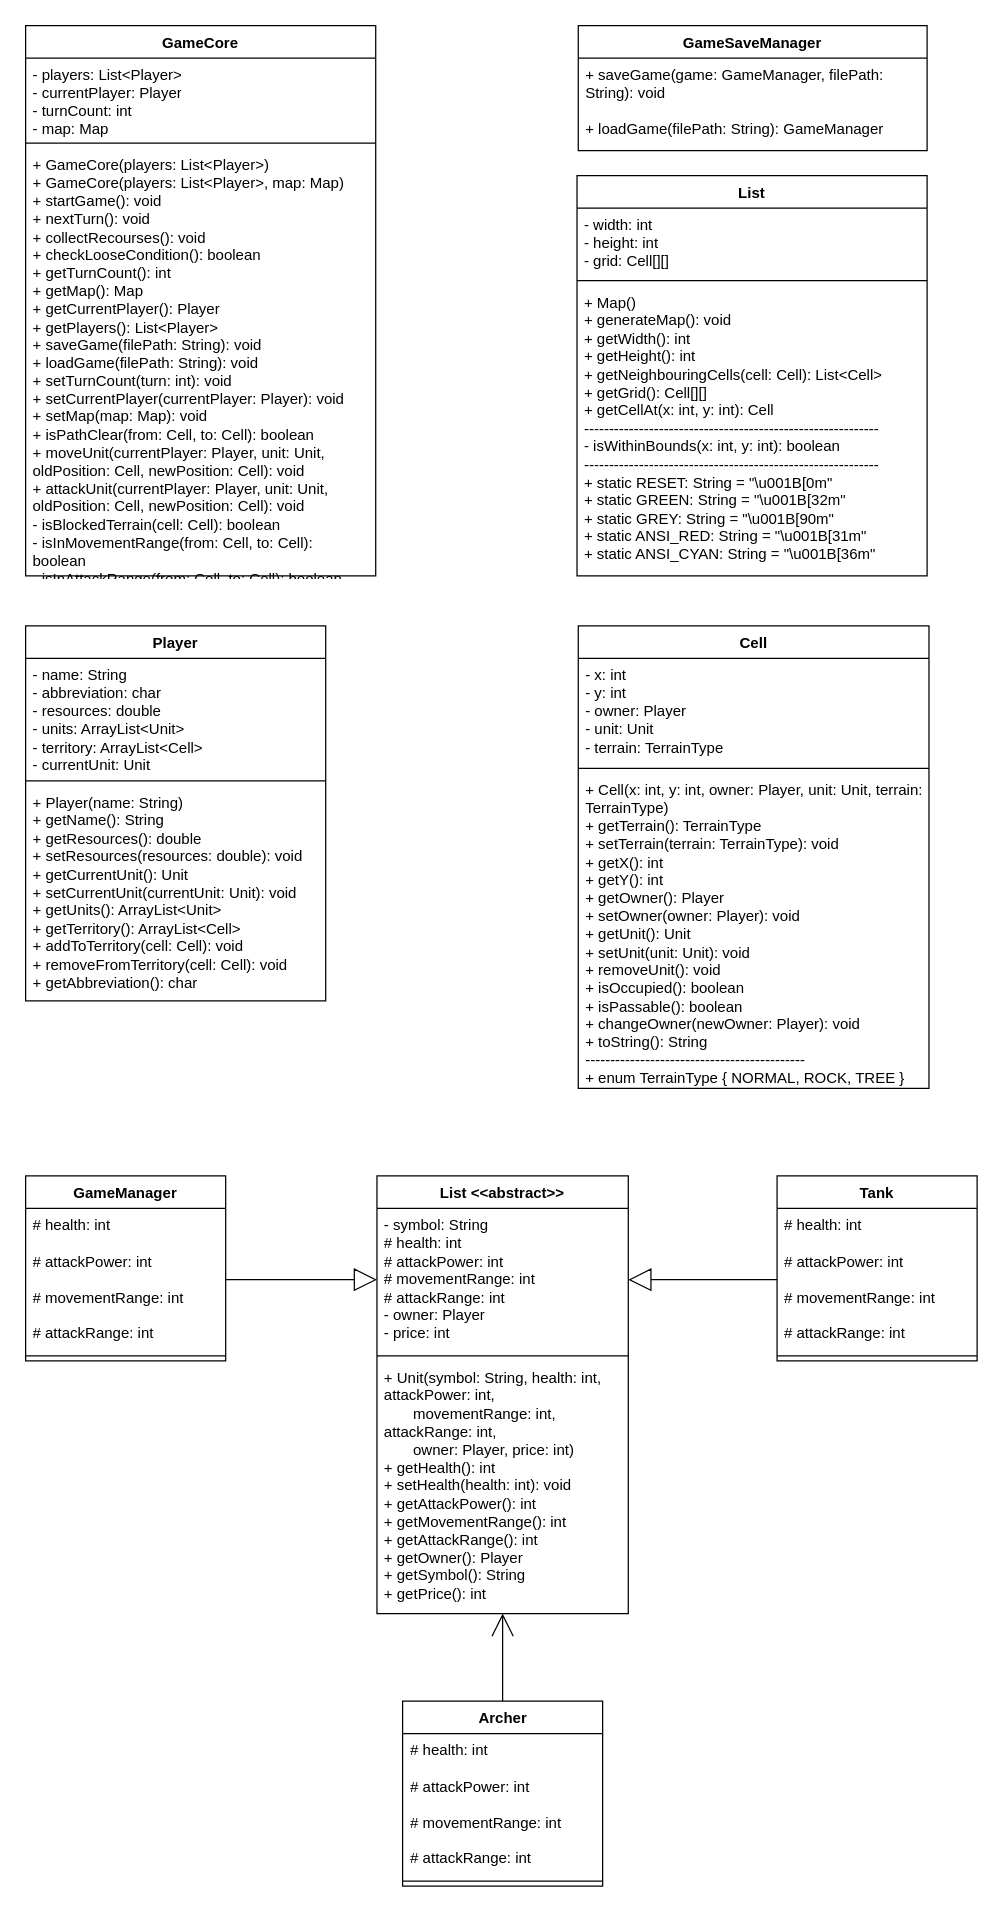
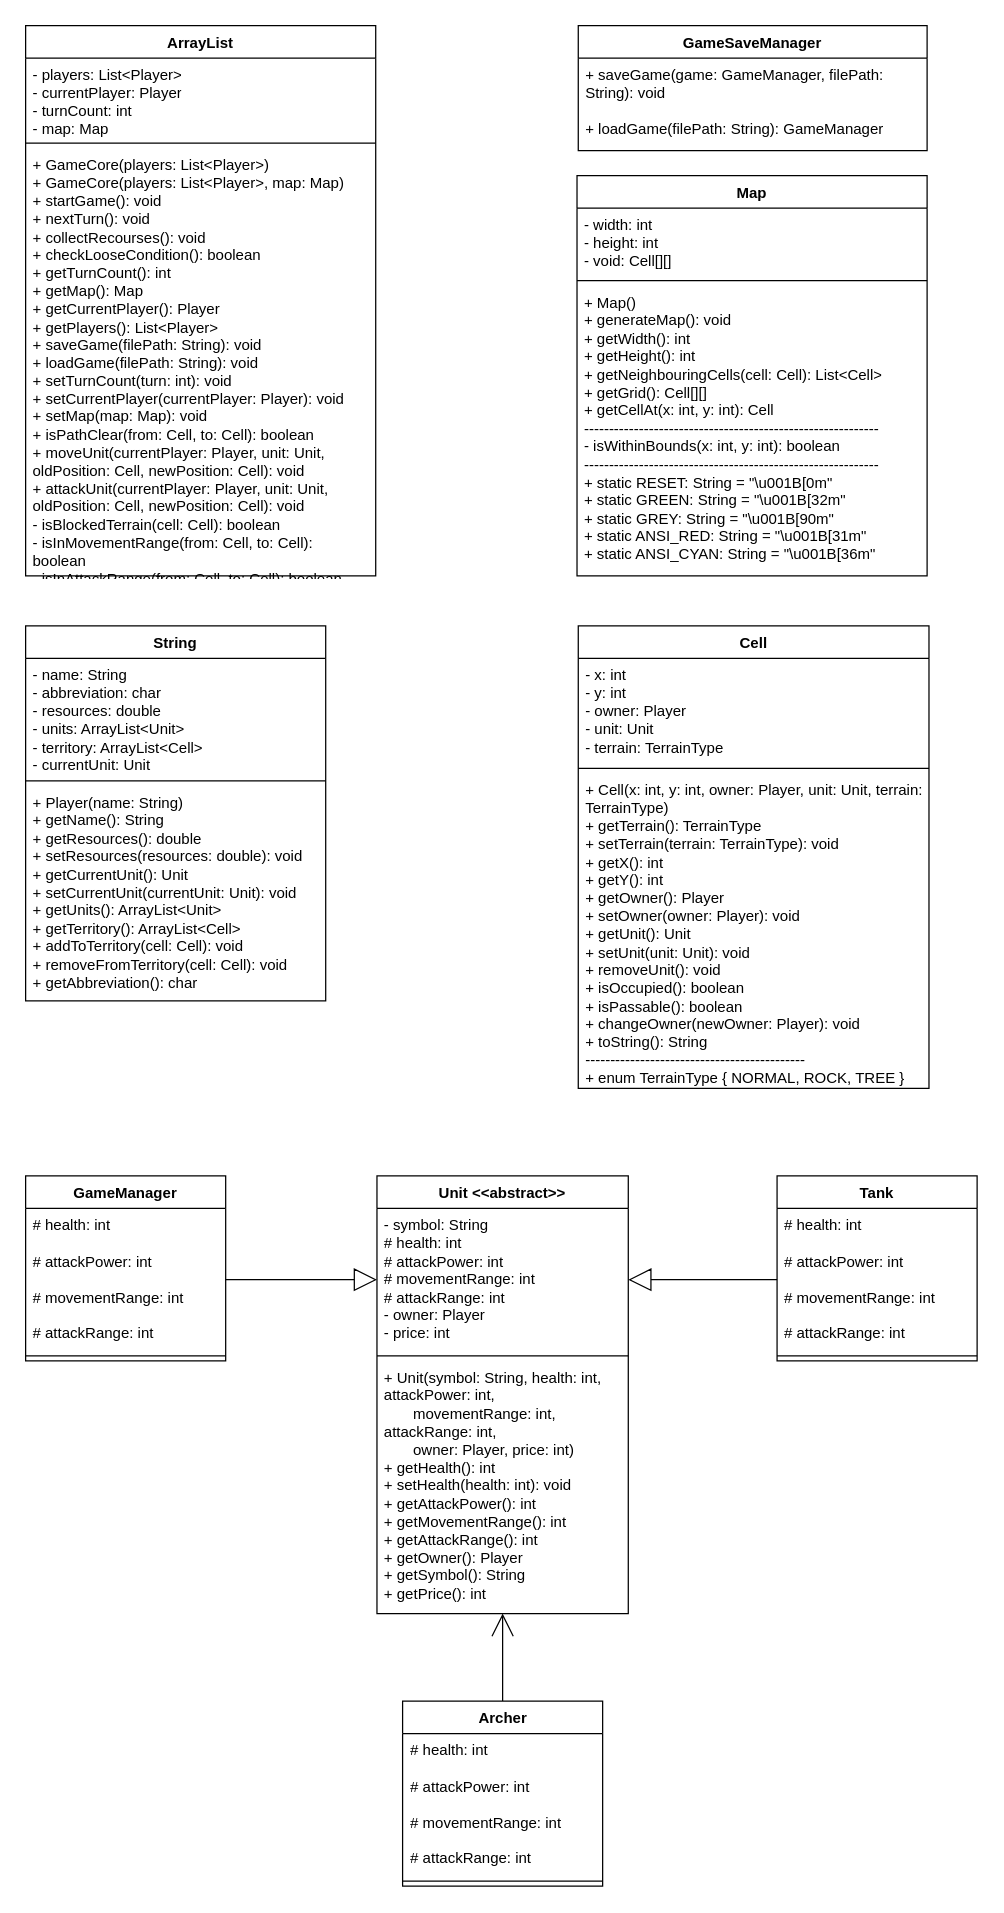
node "GameCore": label "GameCore" -> "ArrayList"
node "List": label "List" -> "Map"
node "- width: int - height: int - grid: Cell[][]": label "- width: int - height: int - grid: Cell[][]" -> "- width: int - height: int - void: Cell[][]"
node "Player": label "Player" -> "String"
node "List <<abstract>>": label "List <<abstract>>" -> "Unit <<abstract>>"
